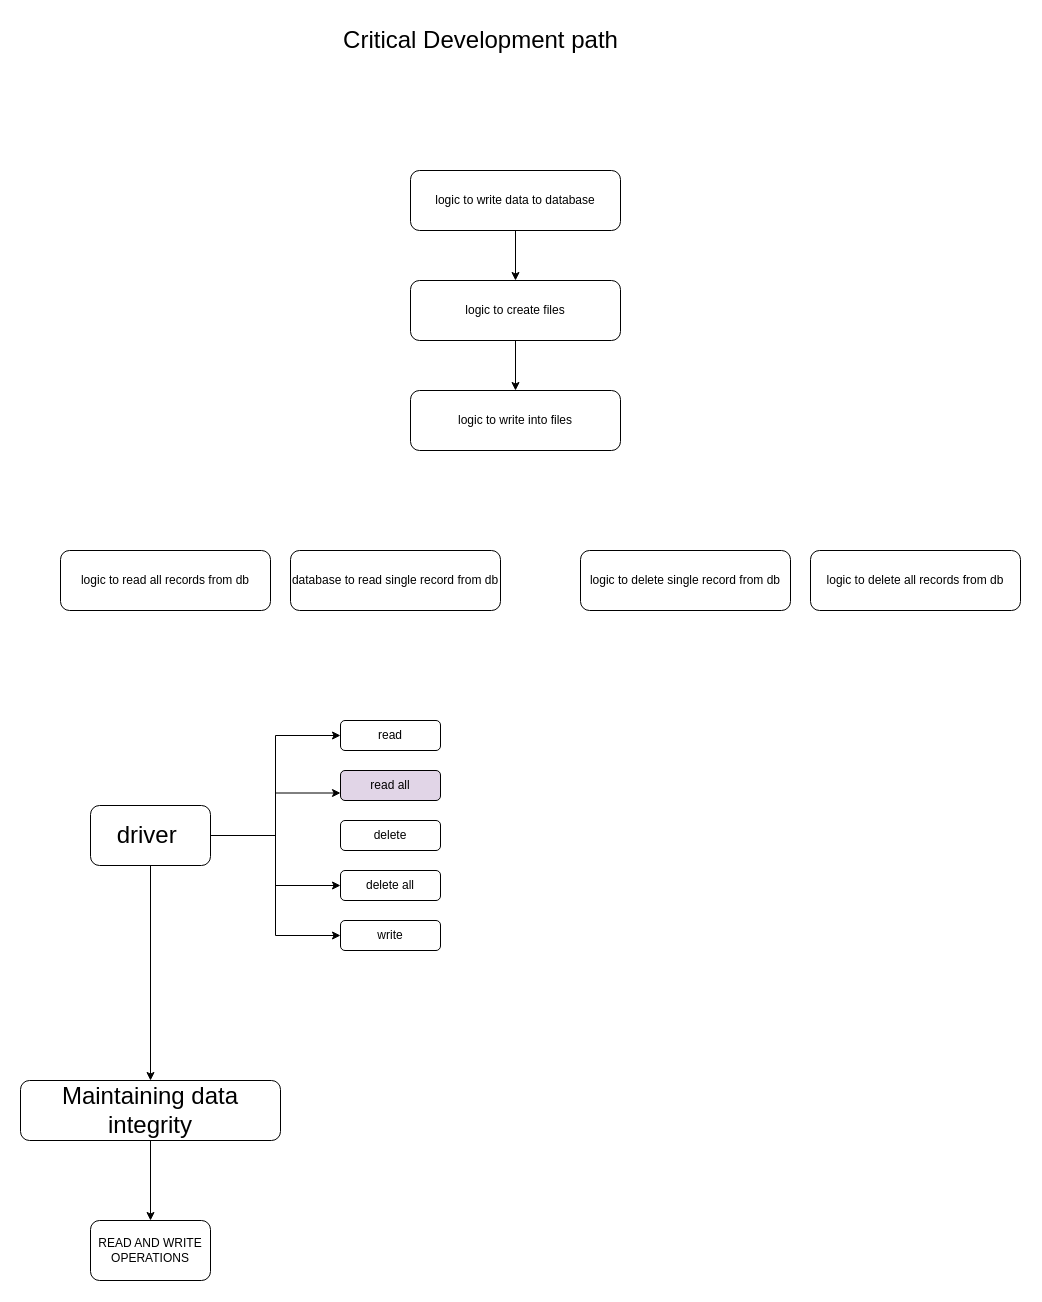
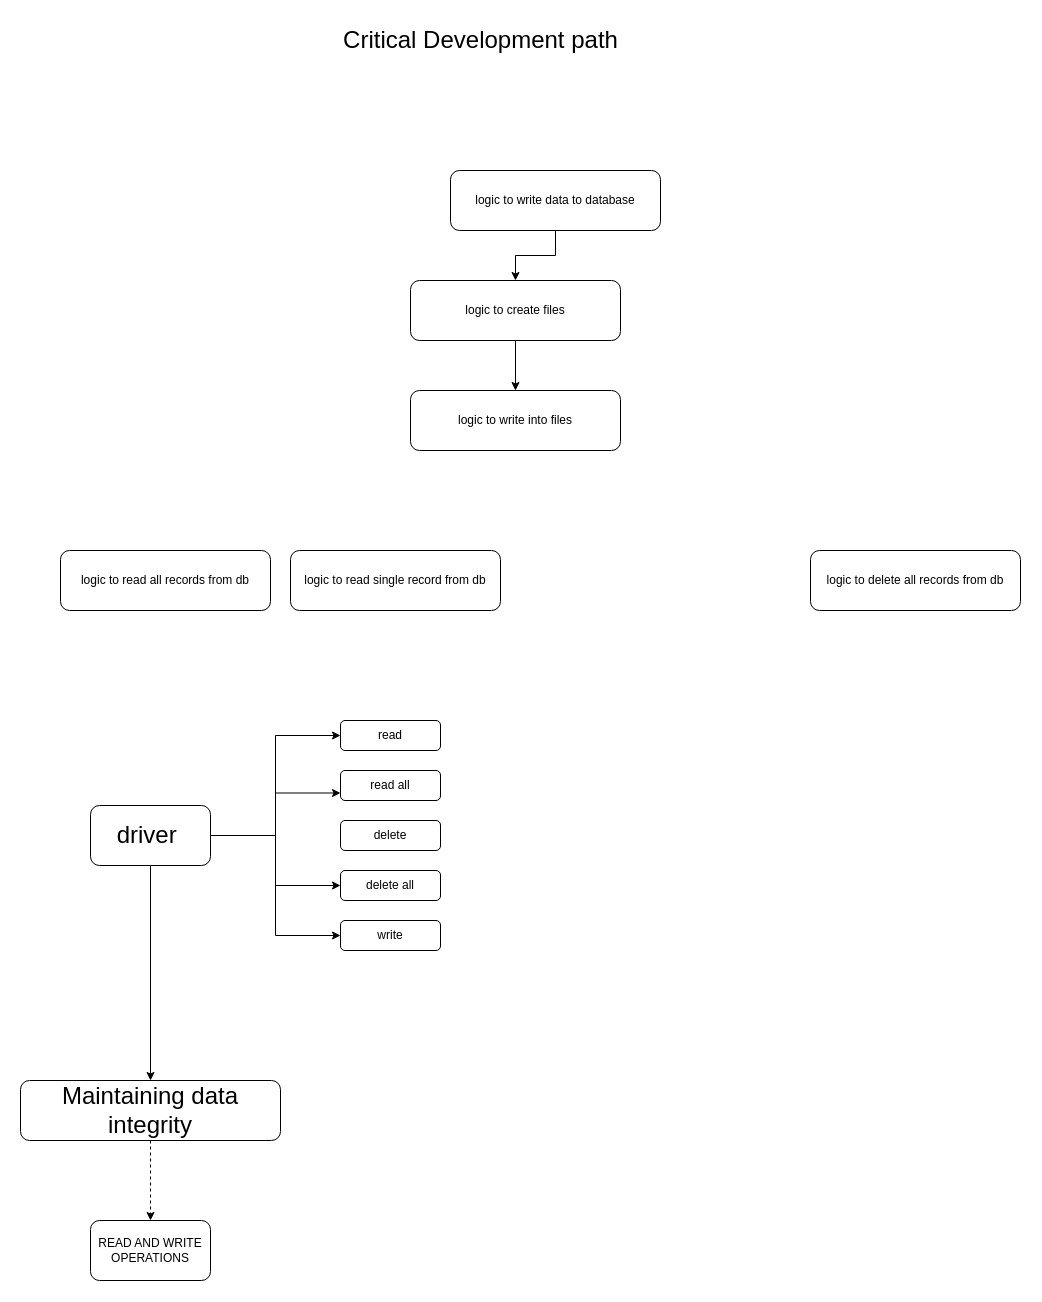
node "logic to write data to database": moved (516, 201) -> (556, 201)
node "database to read single record from db": label "database to read single record from db" -> "logic to read single record from db"
node "logic to delete single record from db": removed
node "read all": fillcolor #e1d5e7 -> #ffffff
edge "Maintaining data integrity" -> "READ AND WRITE OPERATIONS": style solid -> dashed
